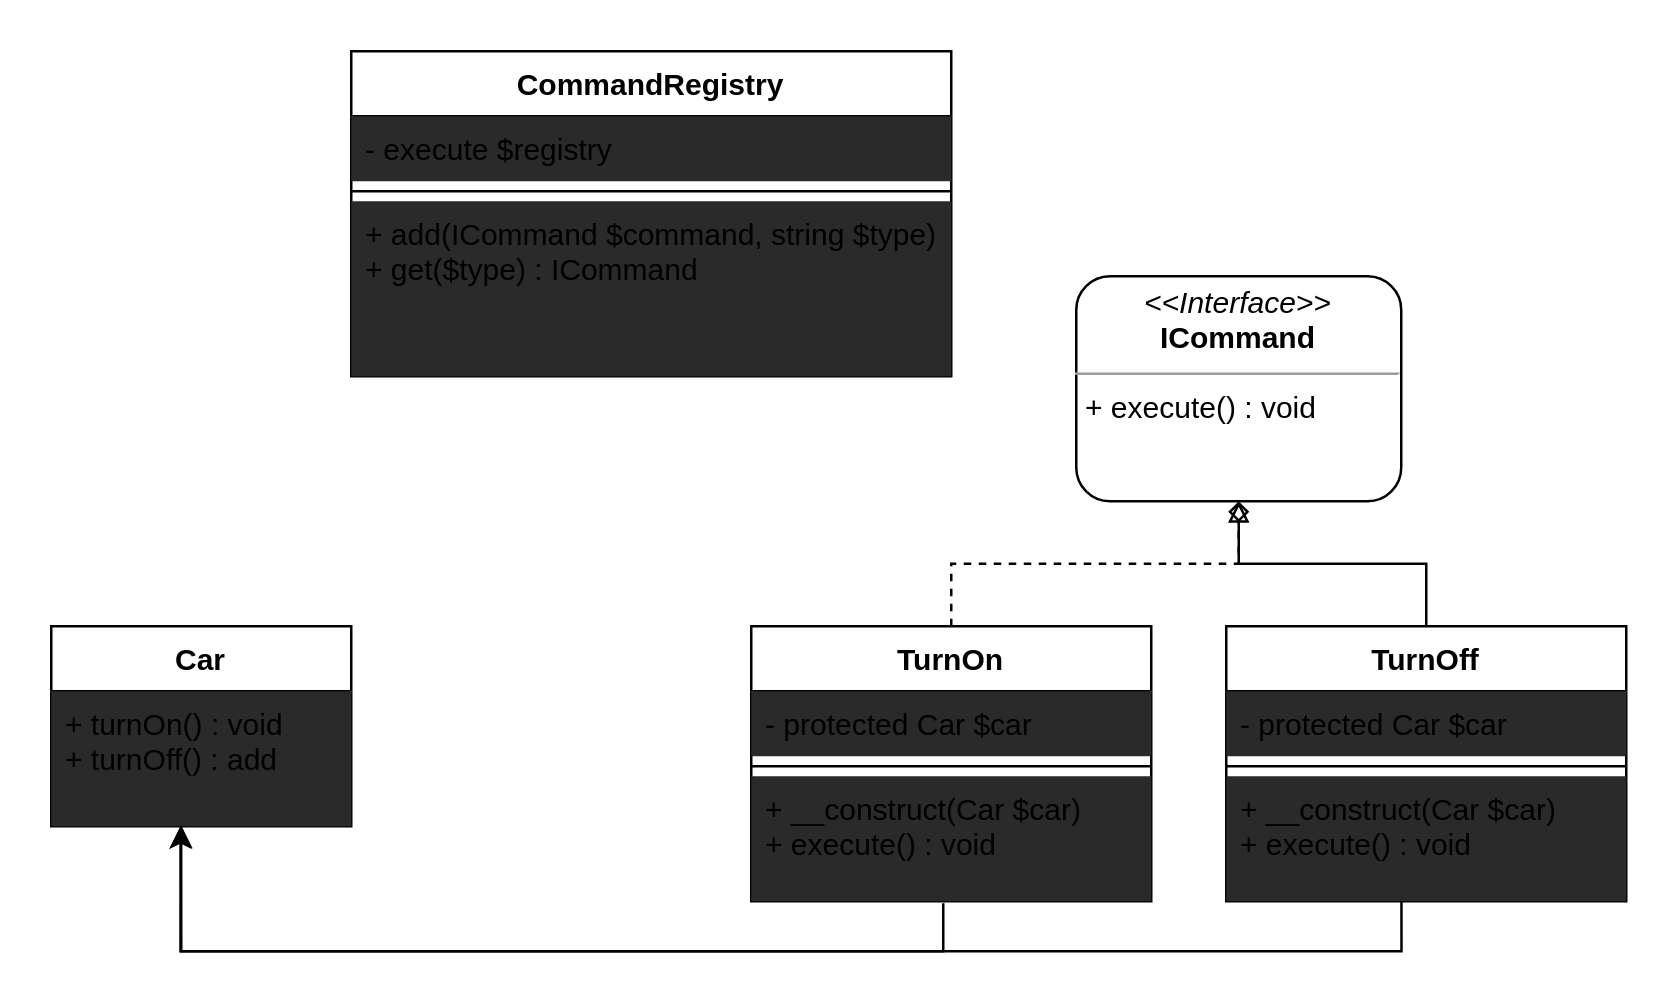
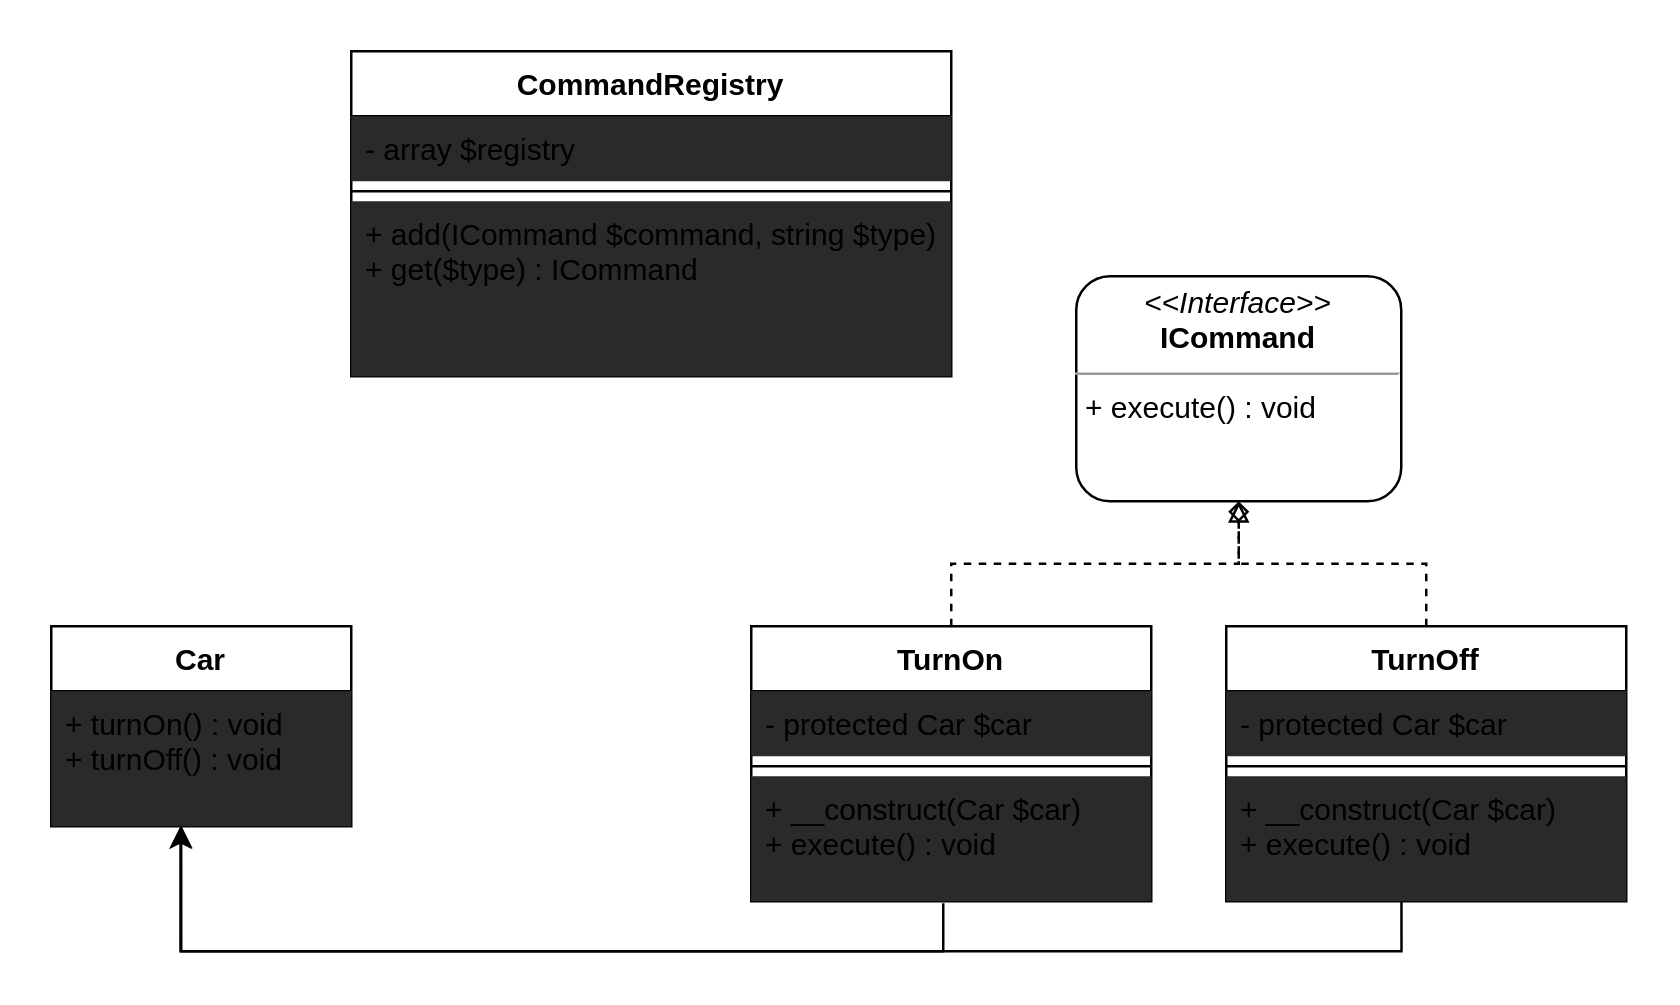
node "- execute $registry": label "- execute $registry" -> "- array $registry"
edge "TurnOff" -> "<<Interface>> ICommand + execute() : void": style solid -> dashed
node "+ turnOn() : void + turnOff() : add": label "+ turnOn() : void + turnOff() : add" -> "+ turnOn() : void + turnOff() : void"
